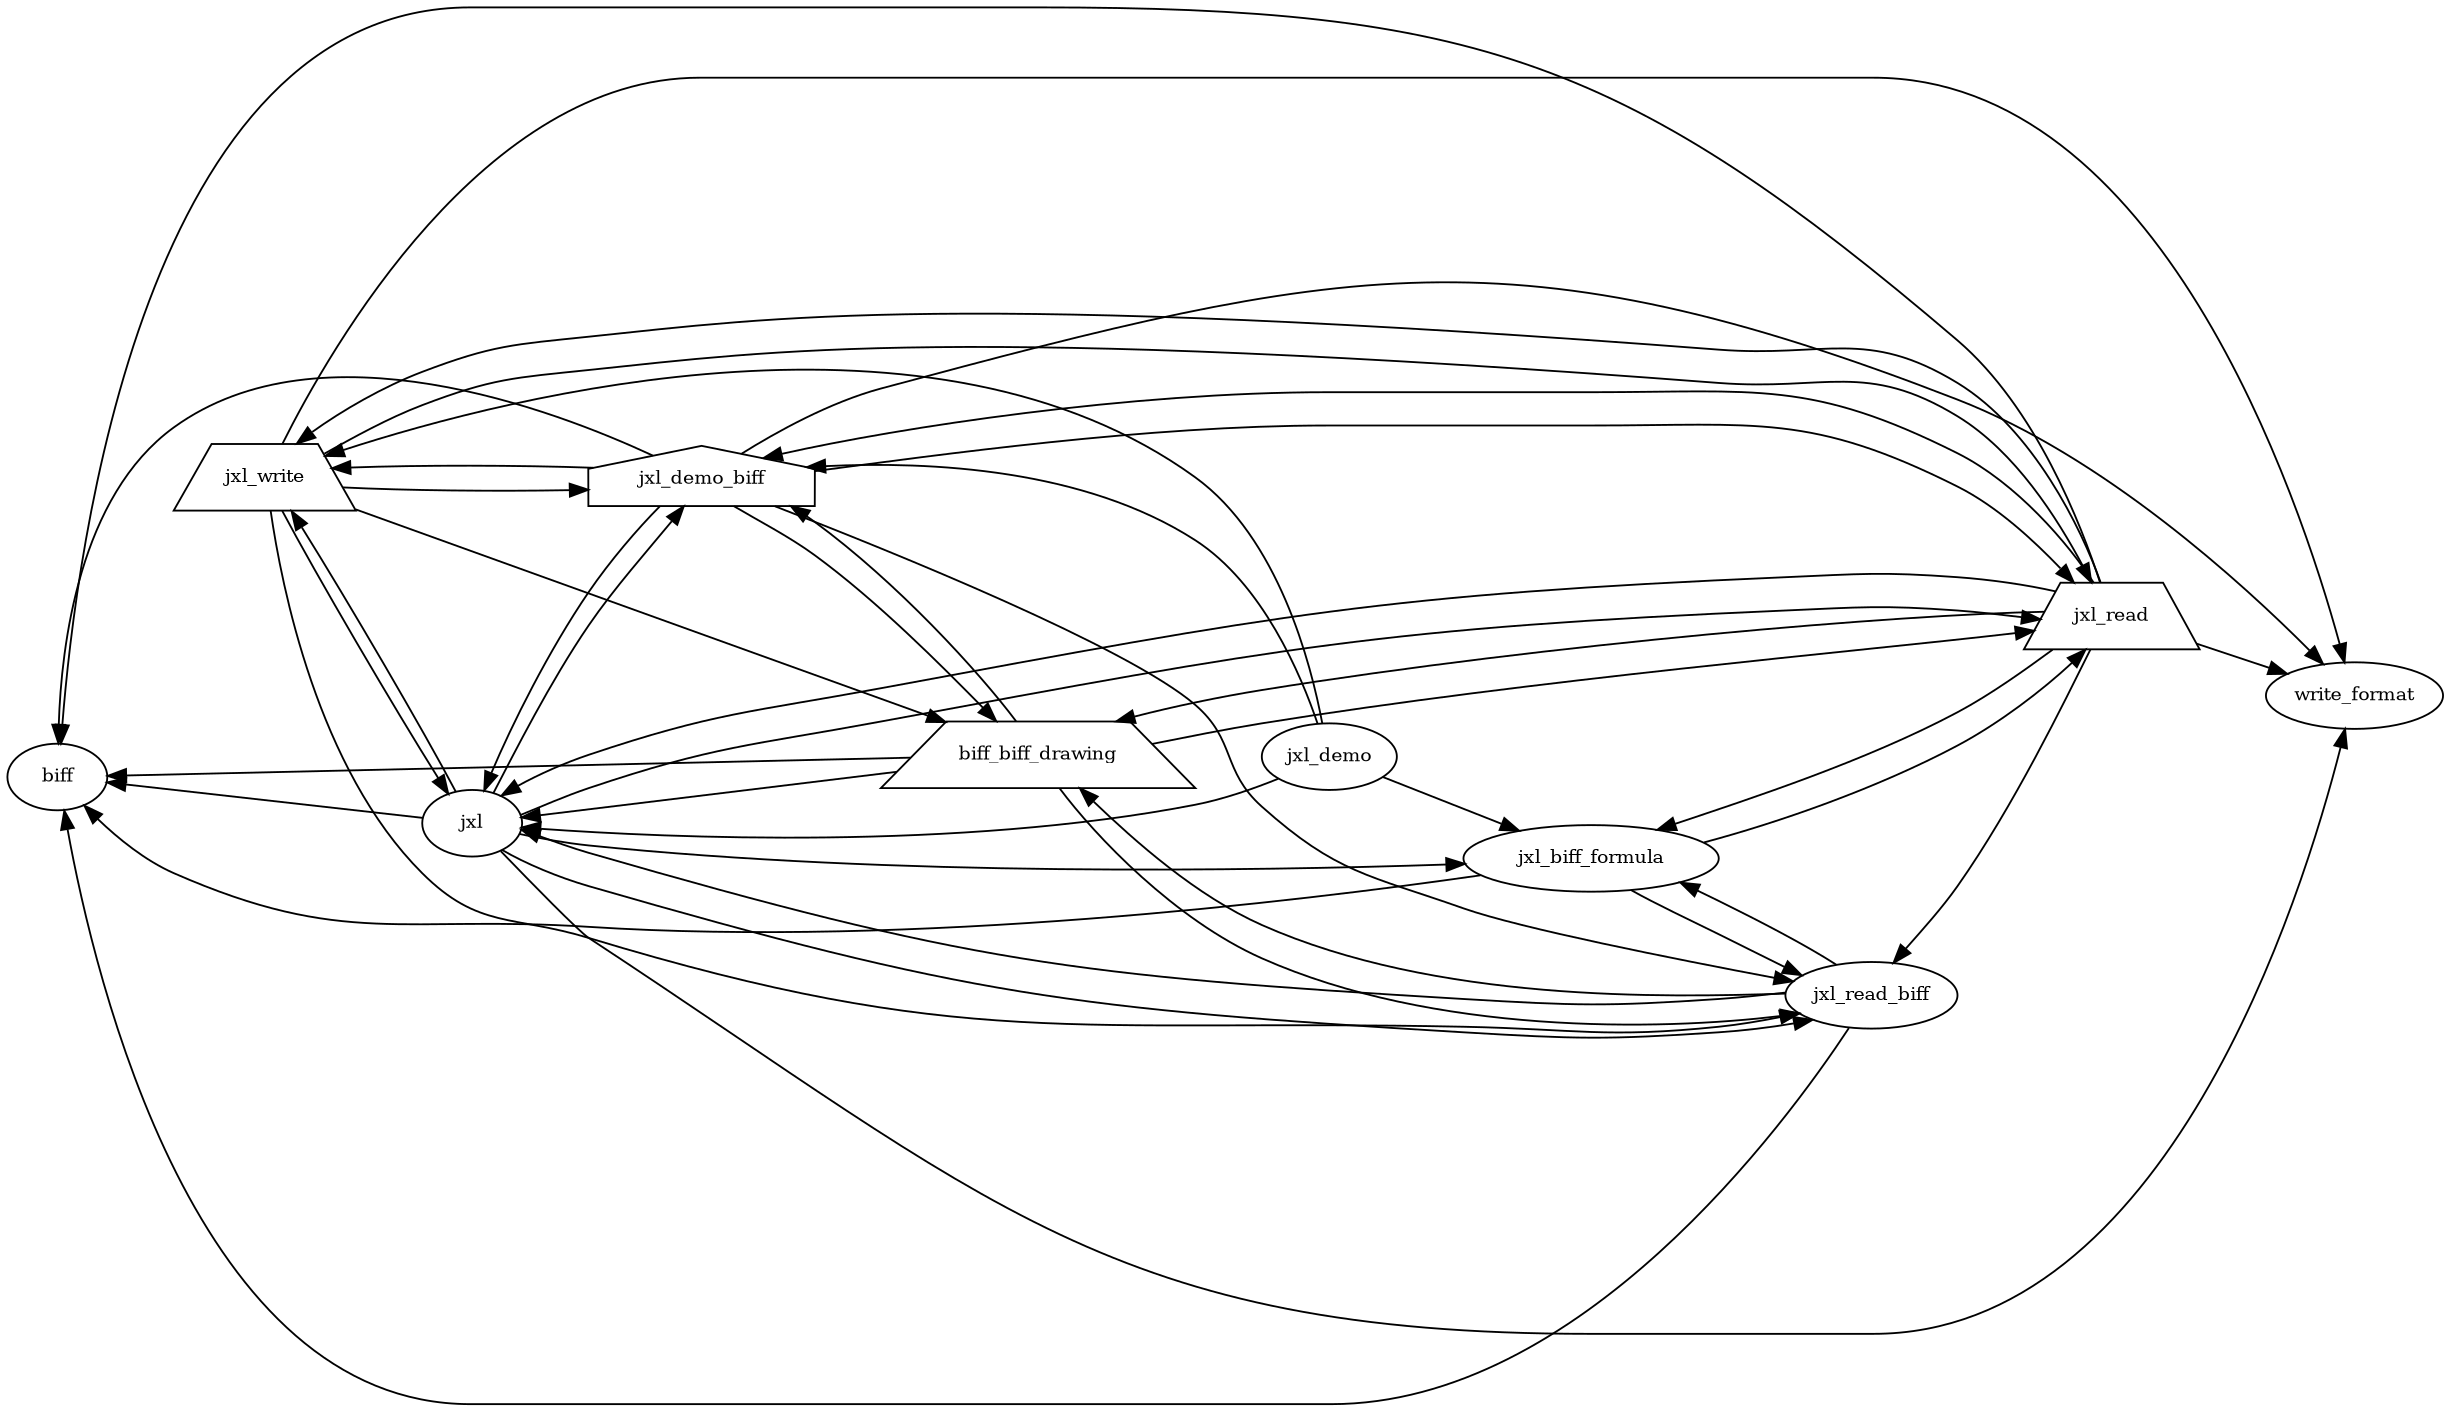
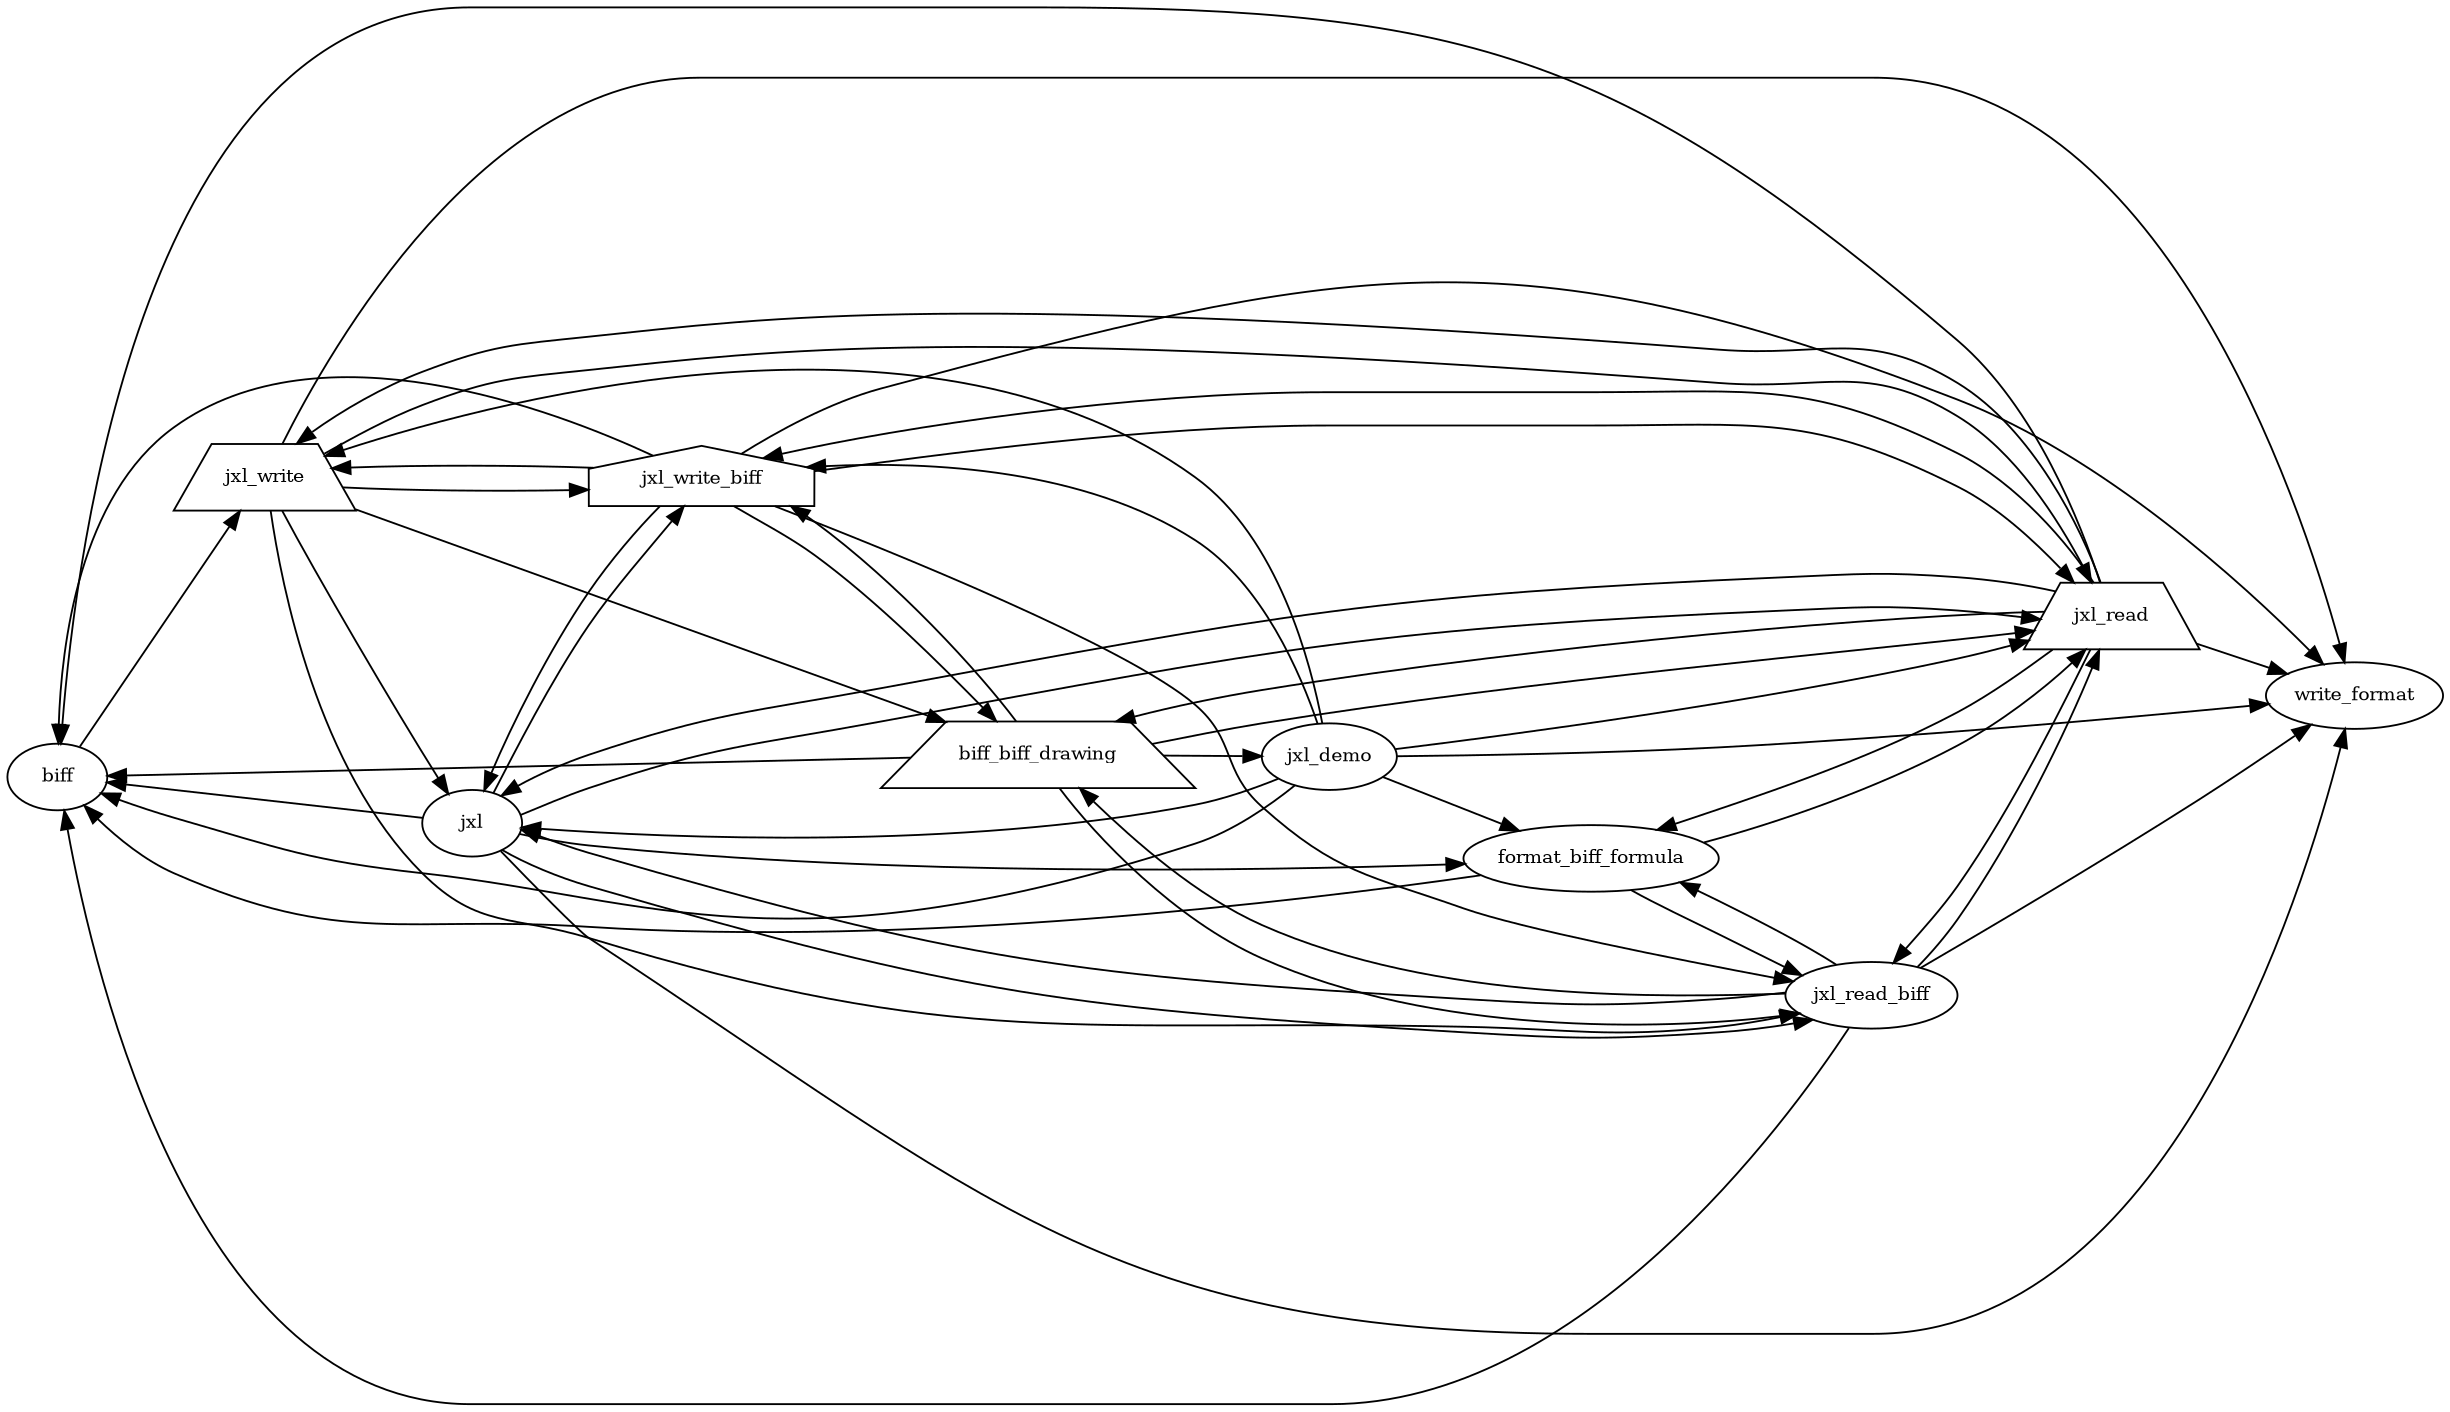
node "jxl_demo_biff": label "jxl_demo_biff" -> "jxl_write_biff"
edge "jxl" -> "jxl_write": now "biff" -> "jxl_write"
edge "jxl_demo" -> "jxl_read": added
edge "jxl_demo" -> "write_format": added
edge "biff_biff_drawing" -> "jxl": now "biff_biff_drawing" -> "jxl_demo"
edge "jxl_read_biff" -> "jxl_read": added
edge "jxl_read_biff" -> "write_format": added
node "jxl_biff_formula": label "jxl_biff_formula" -> "format_biff_formula"
edge "jxl_demo" -> "biff": added
